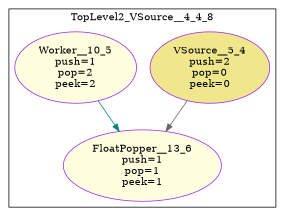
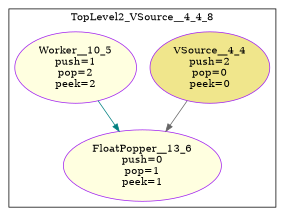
node "VSource__5_4 push=2 pop=0 peek=0": label "VSource__5_4 push=2 pop=0 peek=0" -> "VSource__4_4 push=2 pop=0 peek=0"
node "FloatPopper__13_6 push=1 pop=1 peek=1": label "FloatPopper__13_6 push=1 pop=1 peek=1" -> "FloatPopper__13_6 push=0 pop=1 peek=1"
